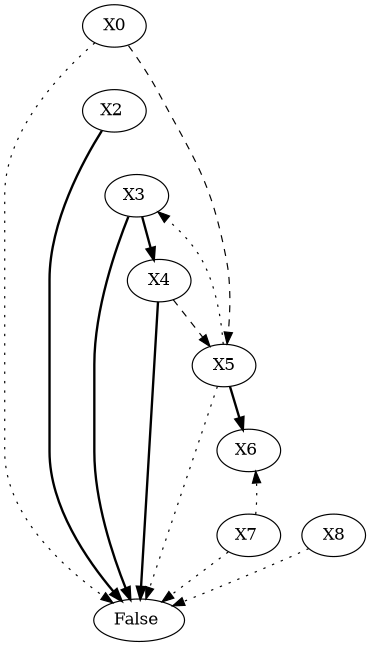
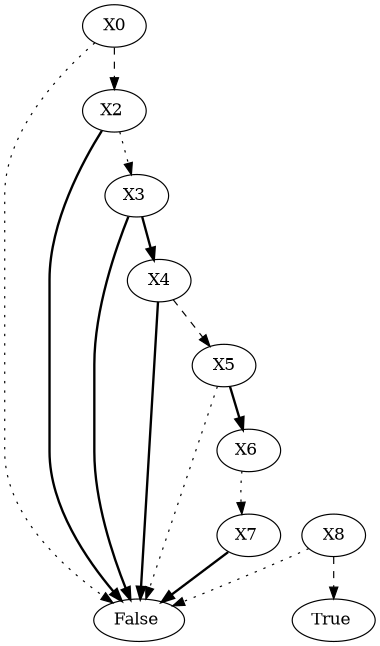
edge "X0" -> "X5": now "X0" -> "X2"
edge "X5" -> "X3": now "X2" -> "X3"
edge "X7" -> "X6": reversed
edge "X7" -> "False": style dotted -> bold
node "True": added
